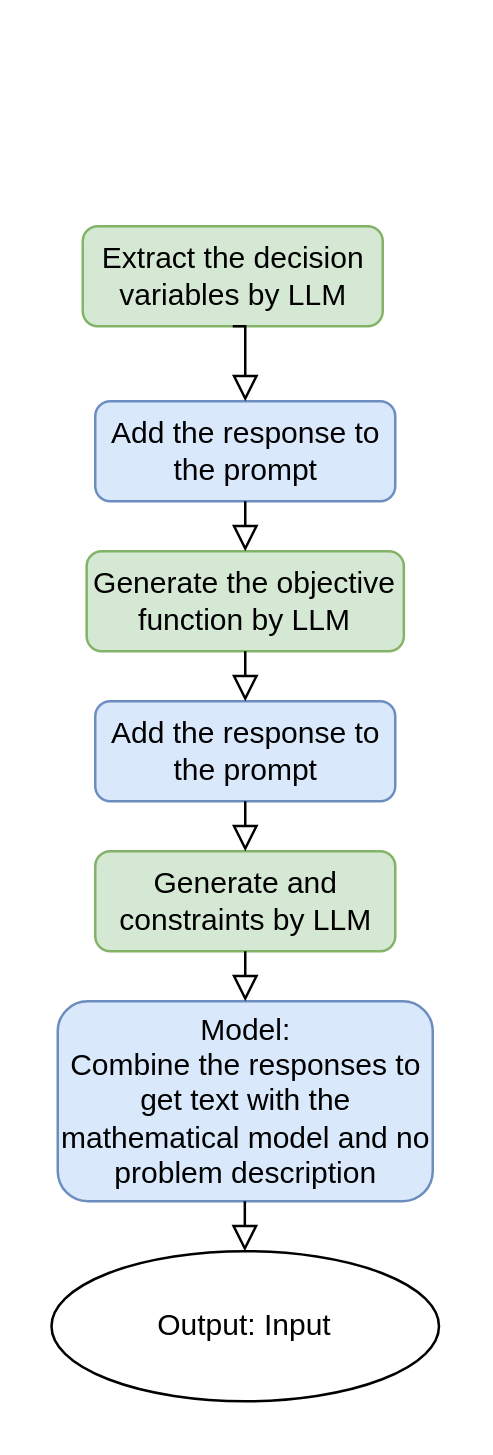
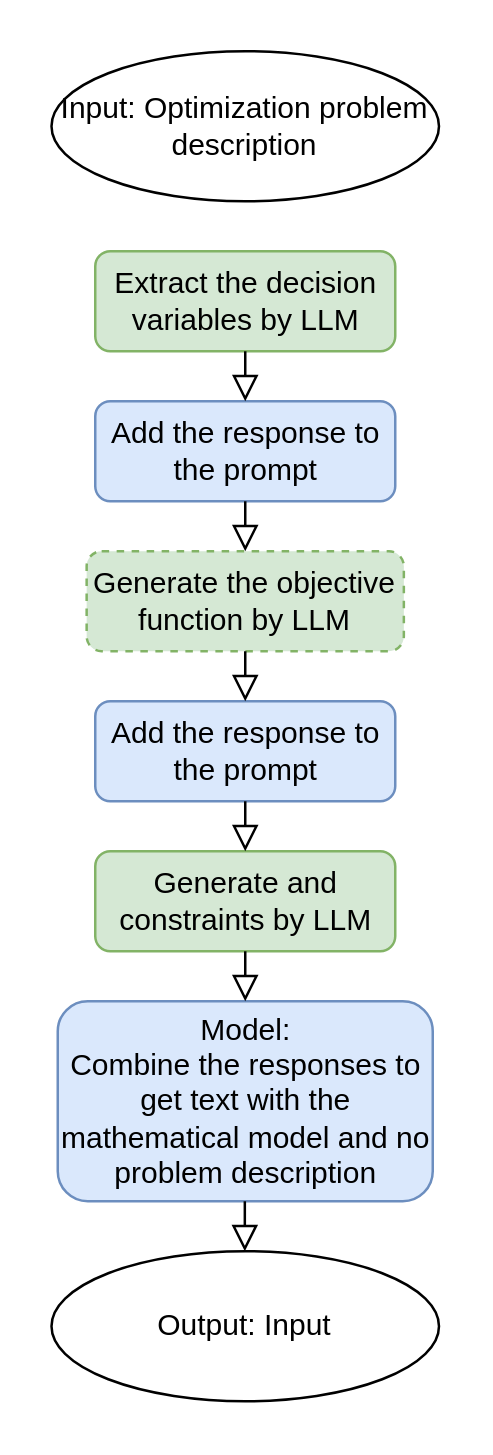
node "Input: Optimization problem description": added
node "Extract the decision variables by LLM": moved (233, 276) -> (245, 301)
node "Generate the objective function by LLM": style solid -> dashed
